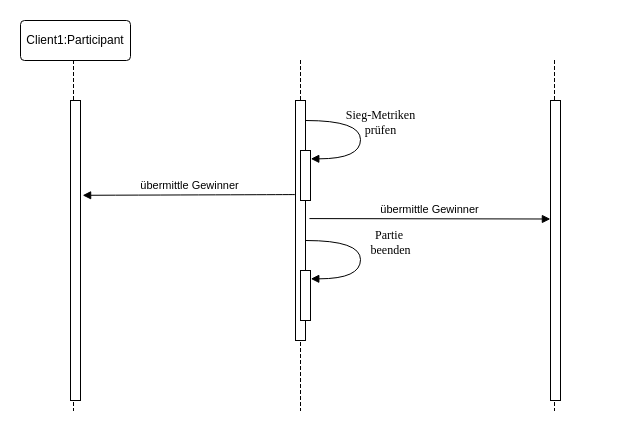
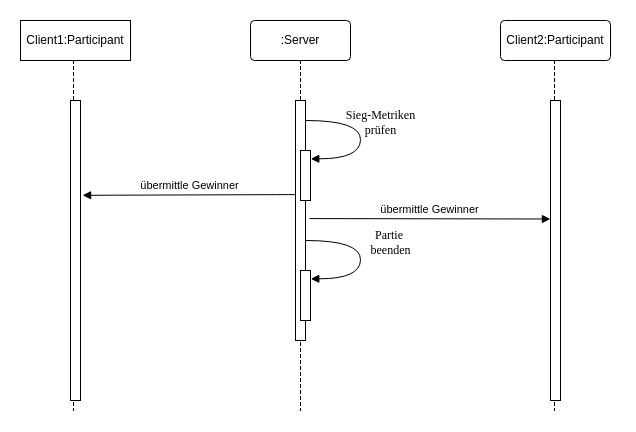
node "Client1:Participant": shape rounded rectangle -> rectangle
node ":Server": added
node "Client2:Participant": added
